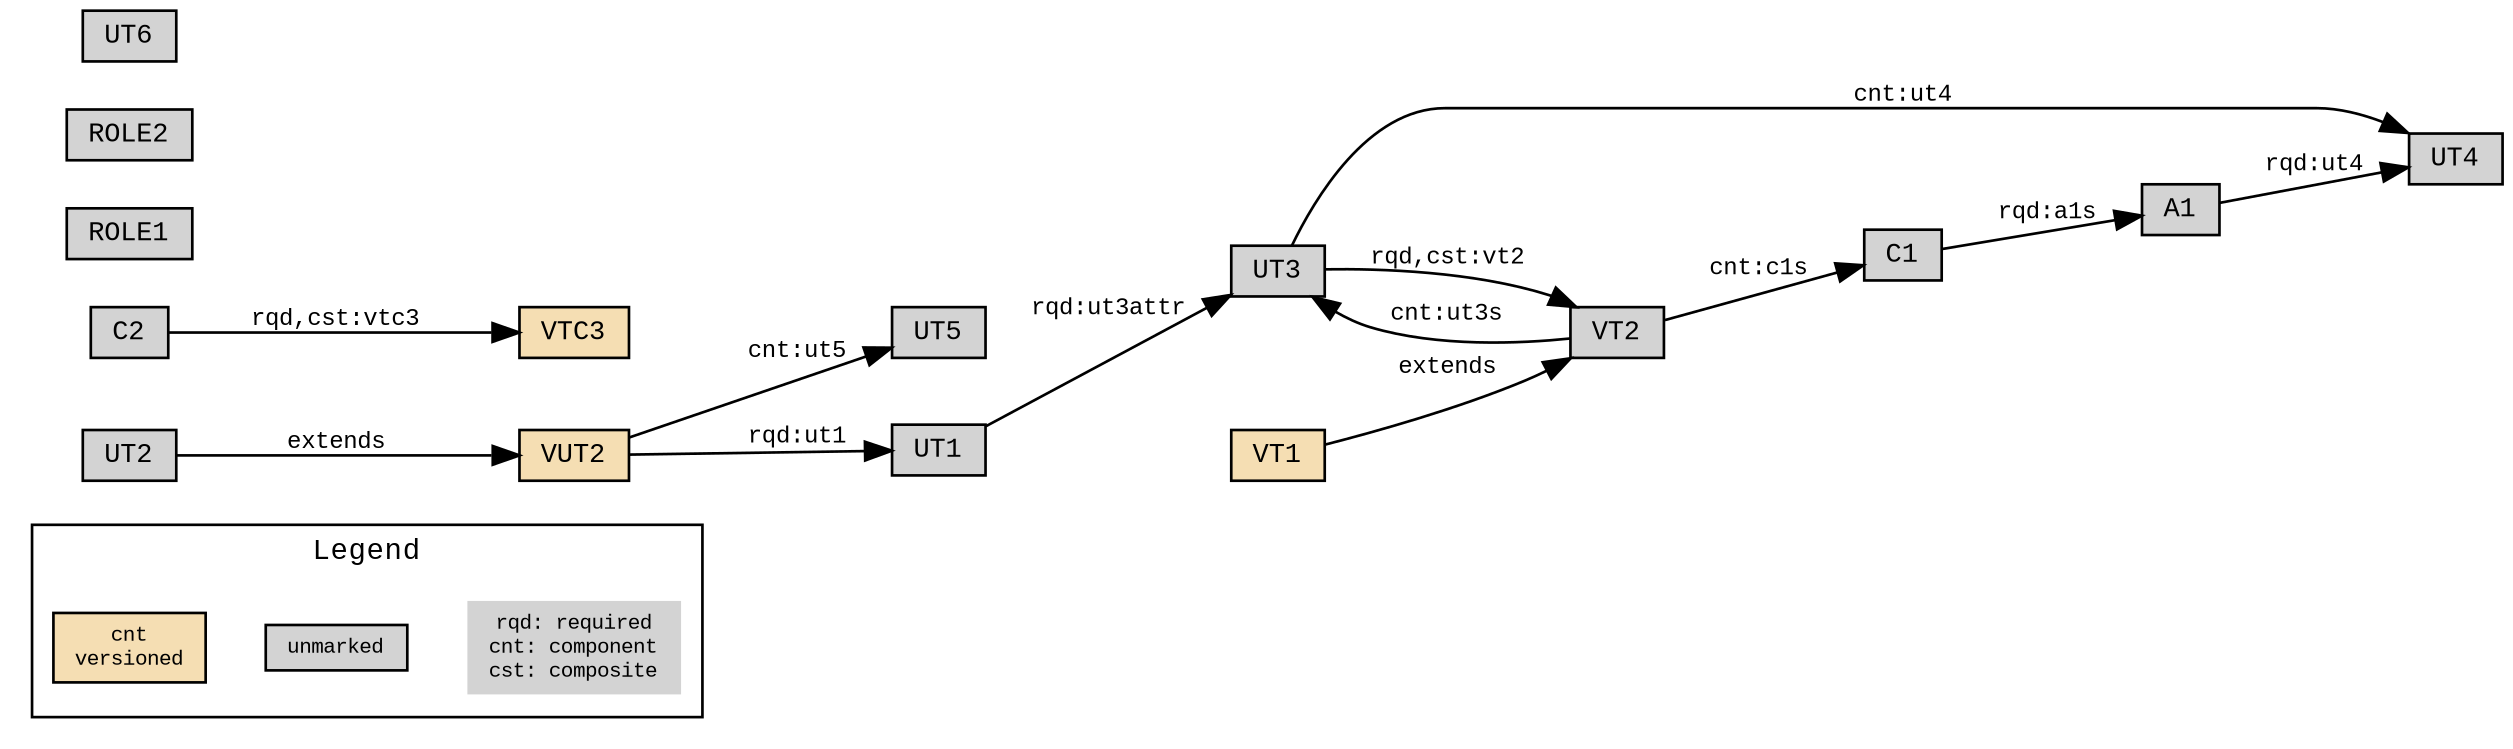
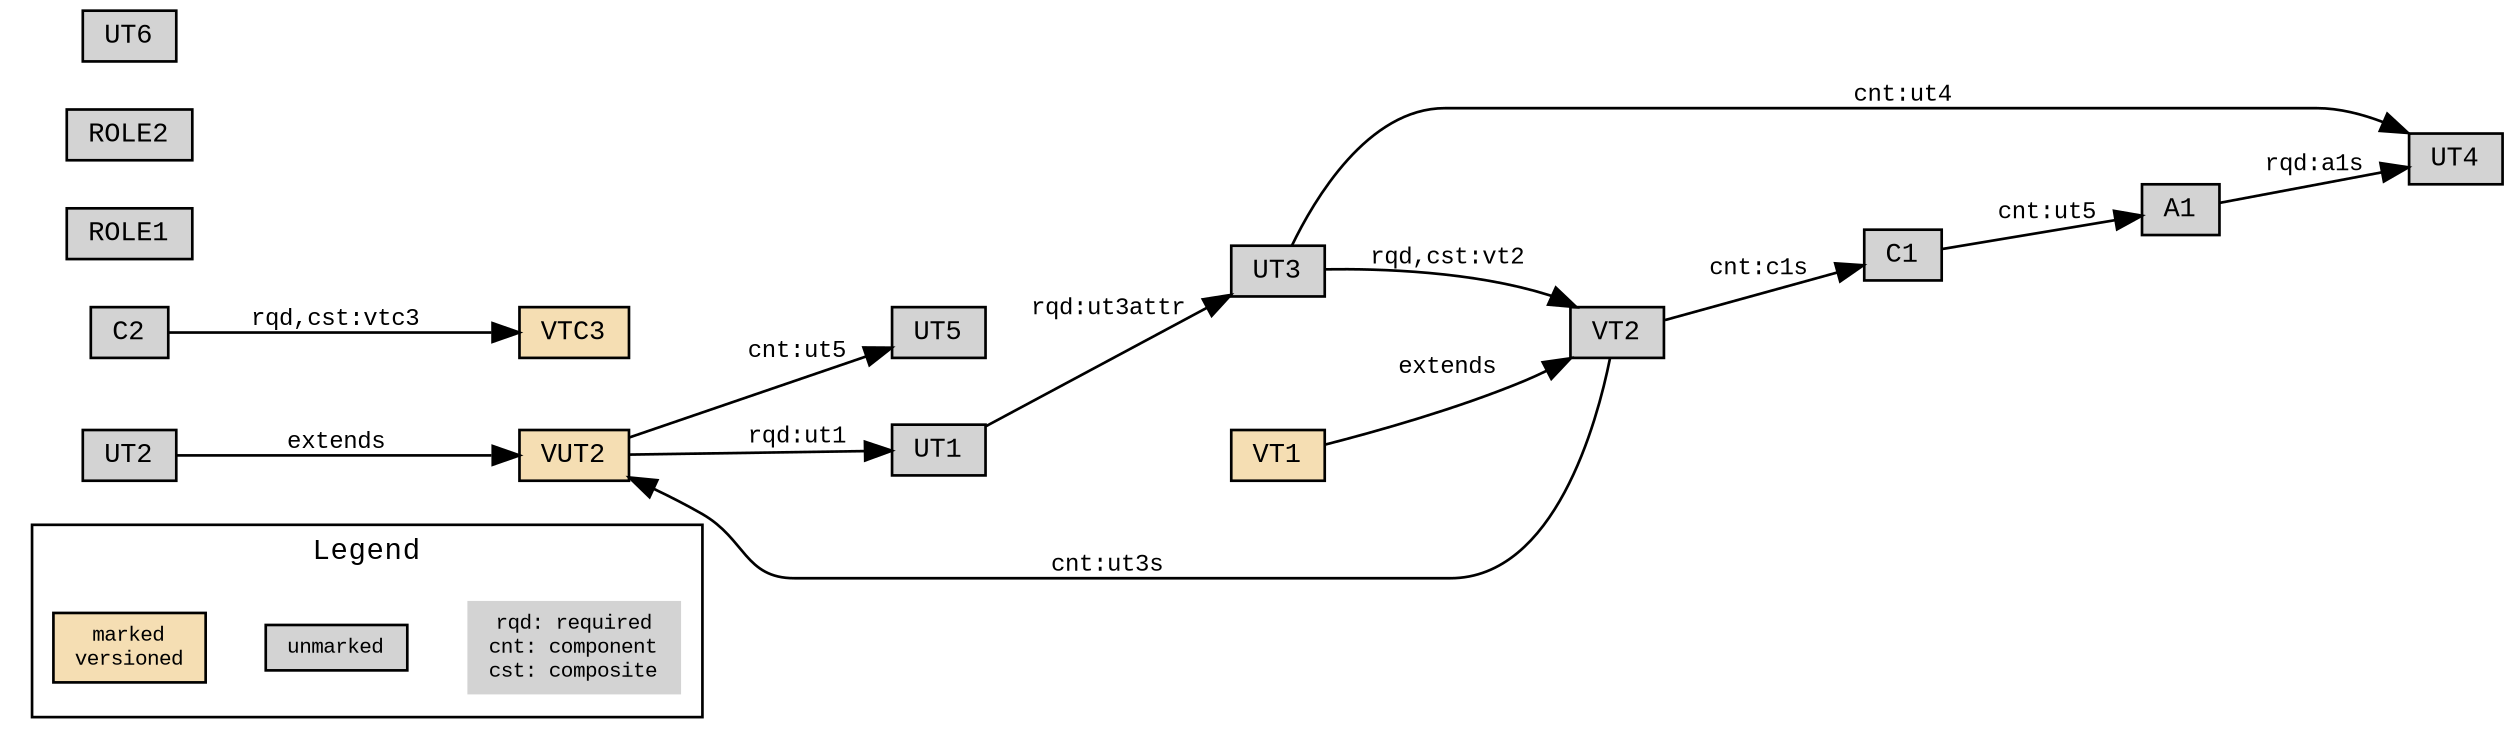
edge "A1" -> "UT4": label "rqd:ut4" -> "rqd:a1s"
edge "C1" -> "A1": label "rqd:a1s" -> "cnt:ut5"
edge "VT2" -> "UT3": now "VT2" -> "VUT2"
node "cnt versioned": label "cnt versioned" -> "marked versioned"
